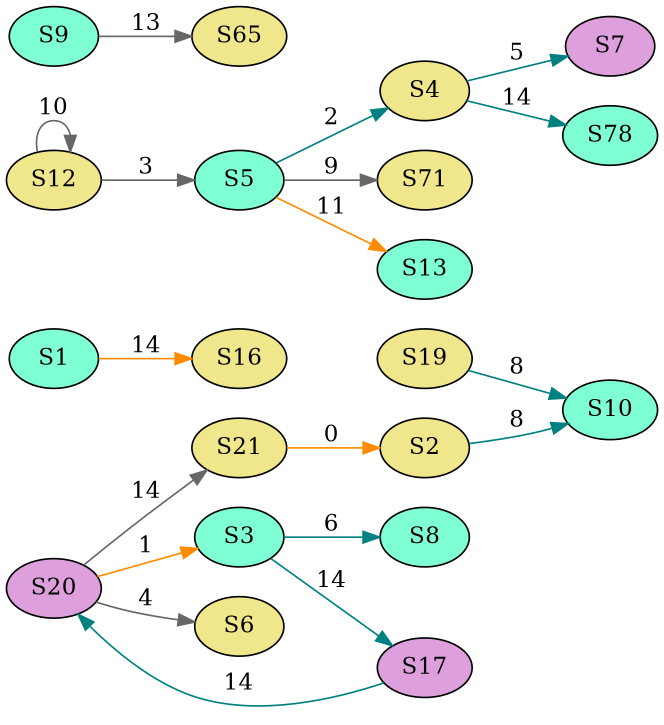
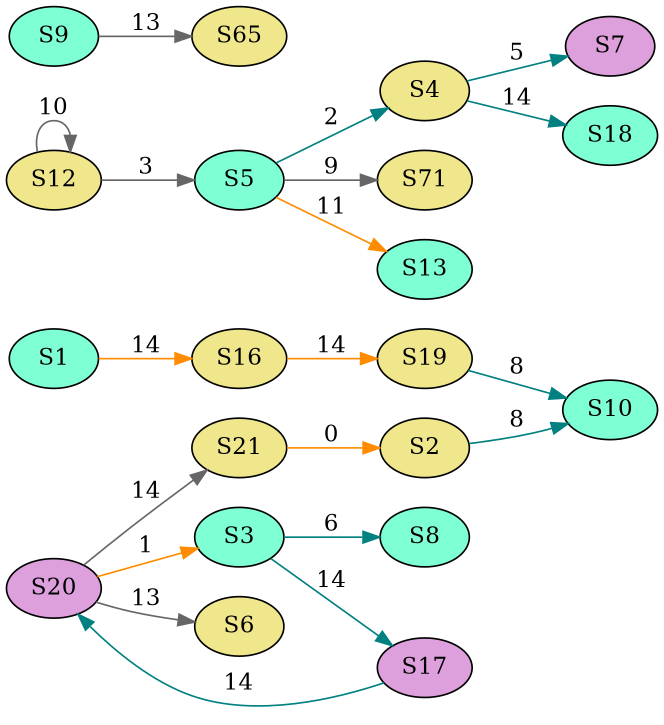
node "S78": label "S78" -> "S18"
edge "S16" -> "S19": added, label "14"
edge "S20" -> "S6": label "4" -> "13"
